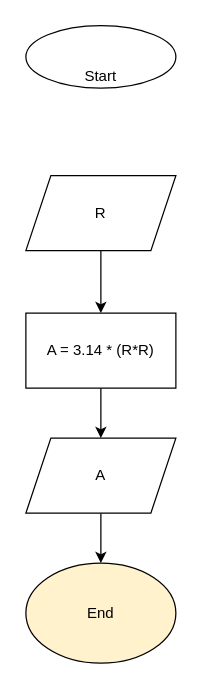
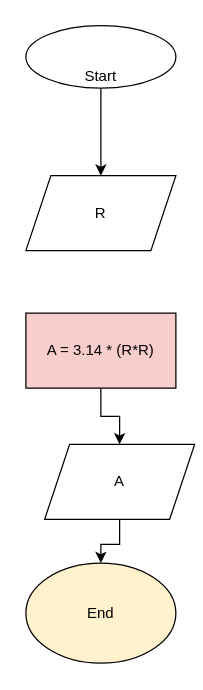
edge "Start" -> "R": added
edge "R" -> "A = 3.14 * (R*R)": removed
node "A = 3.14 * (R*R)": fillcolor #ffffff -> #f8cecc
node "A": moved (101, 476) -> (119, 482)
